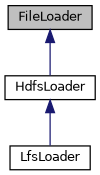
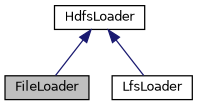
edge "HdfsLoader" -> "FileLoader": reversed
